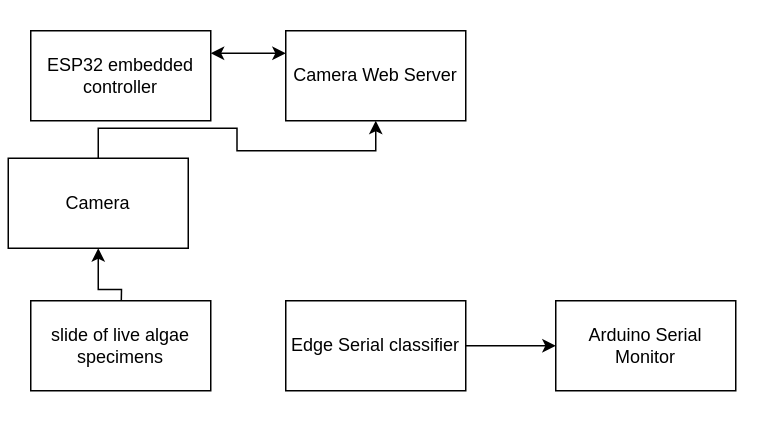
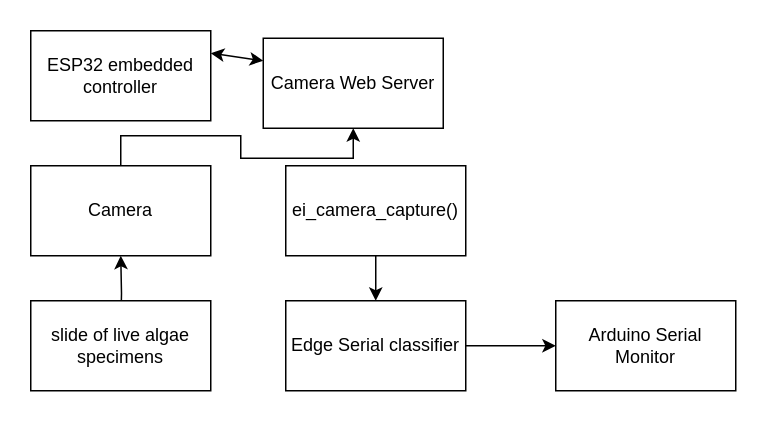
node "Camera Web Server": moved (376, 76) -> (353, 83)
node "Camera": moved (98, 203) -> (121, 211)
node "ei_camera_capture()": added
edge "ei_camera_capture()" -> "Edge Serial classifier": added
